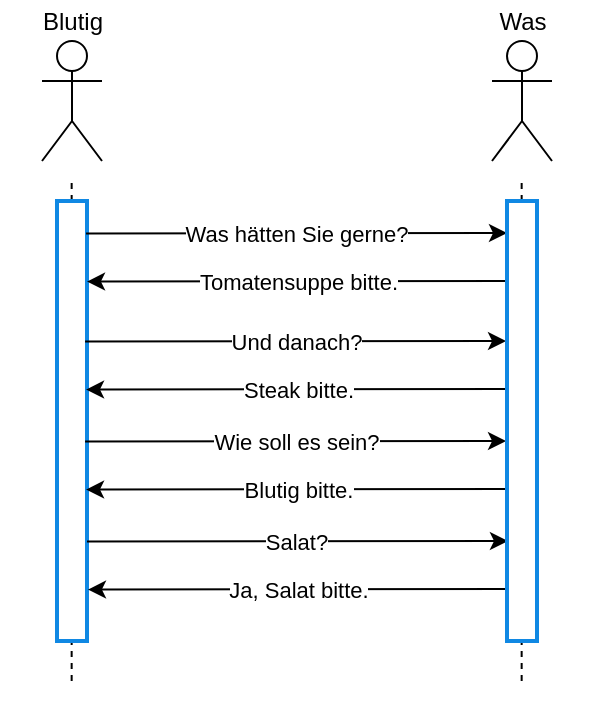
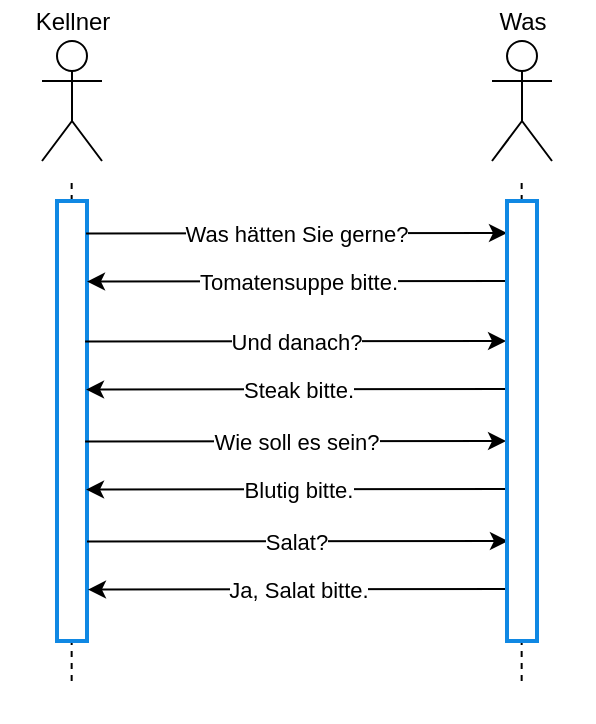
node "Blutig": label "Blutig" -> "Kellner"
